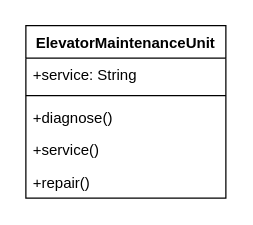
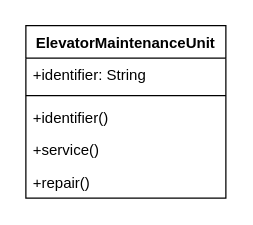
node "+service: String": label "+service: String" -> "+identifier: String"
node "+diagnose()": label "+diagnose()" -> "+identifier()"
